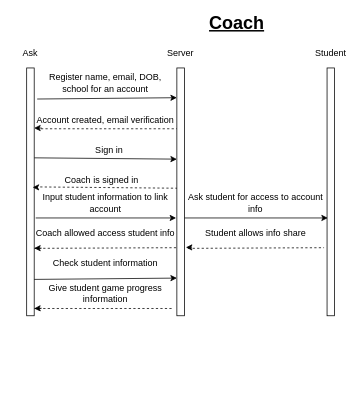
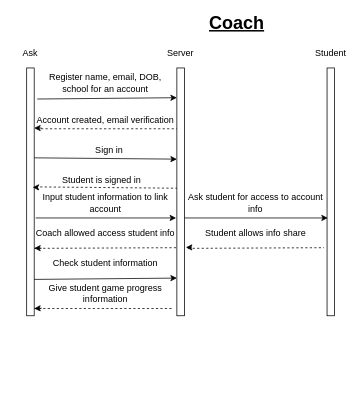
node "Coach is signed in": label "Coach is signed in" -> "Student is signed in"
